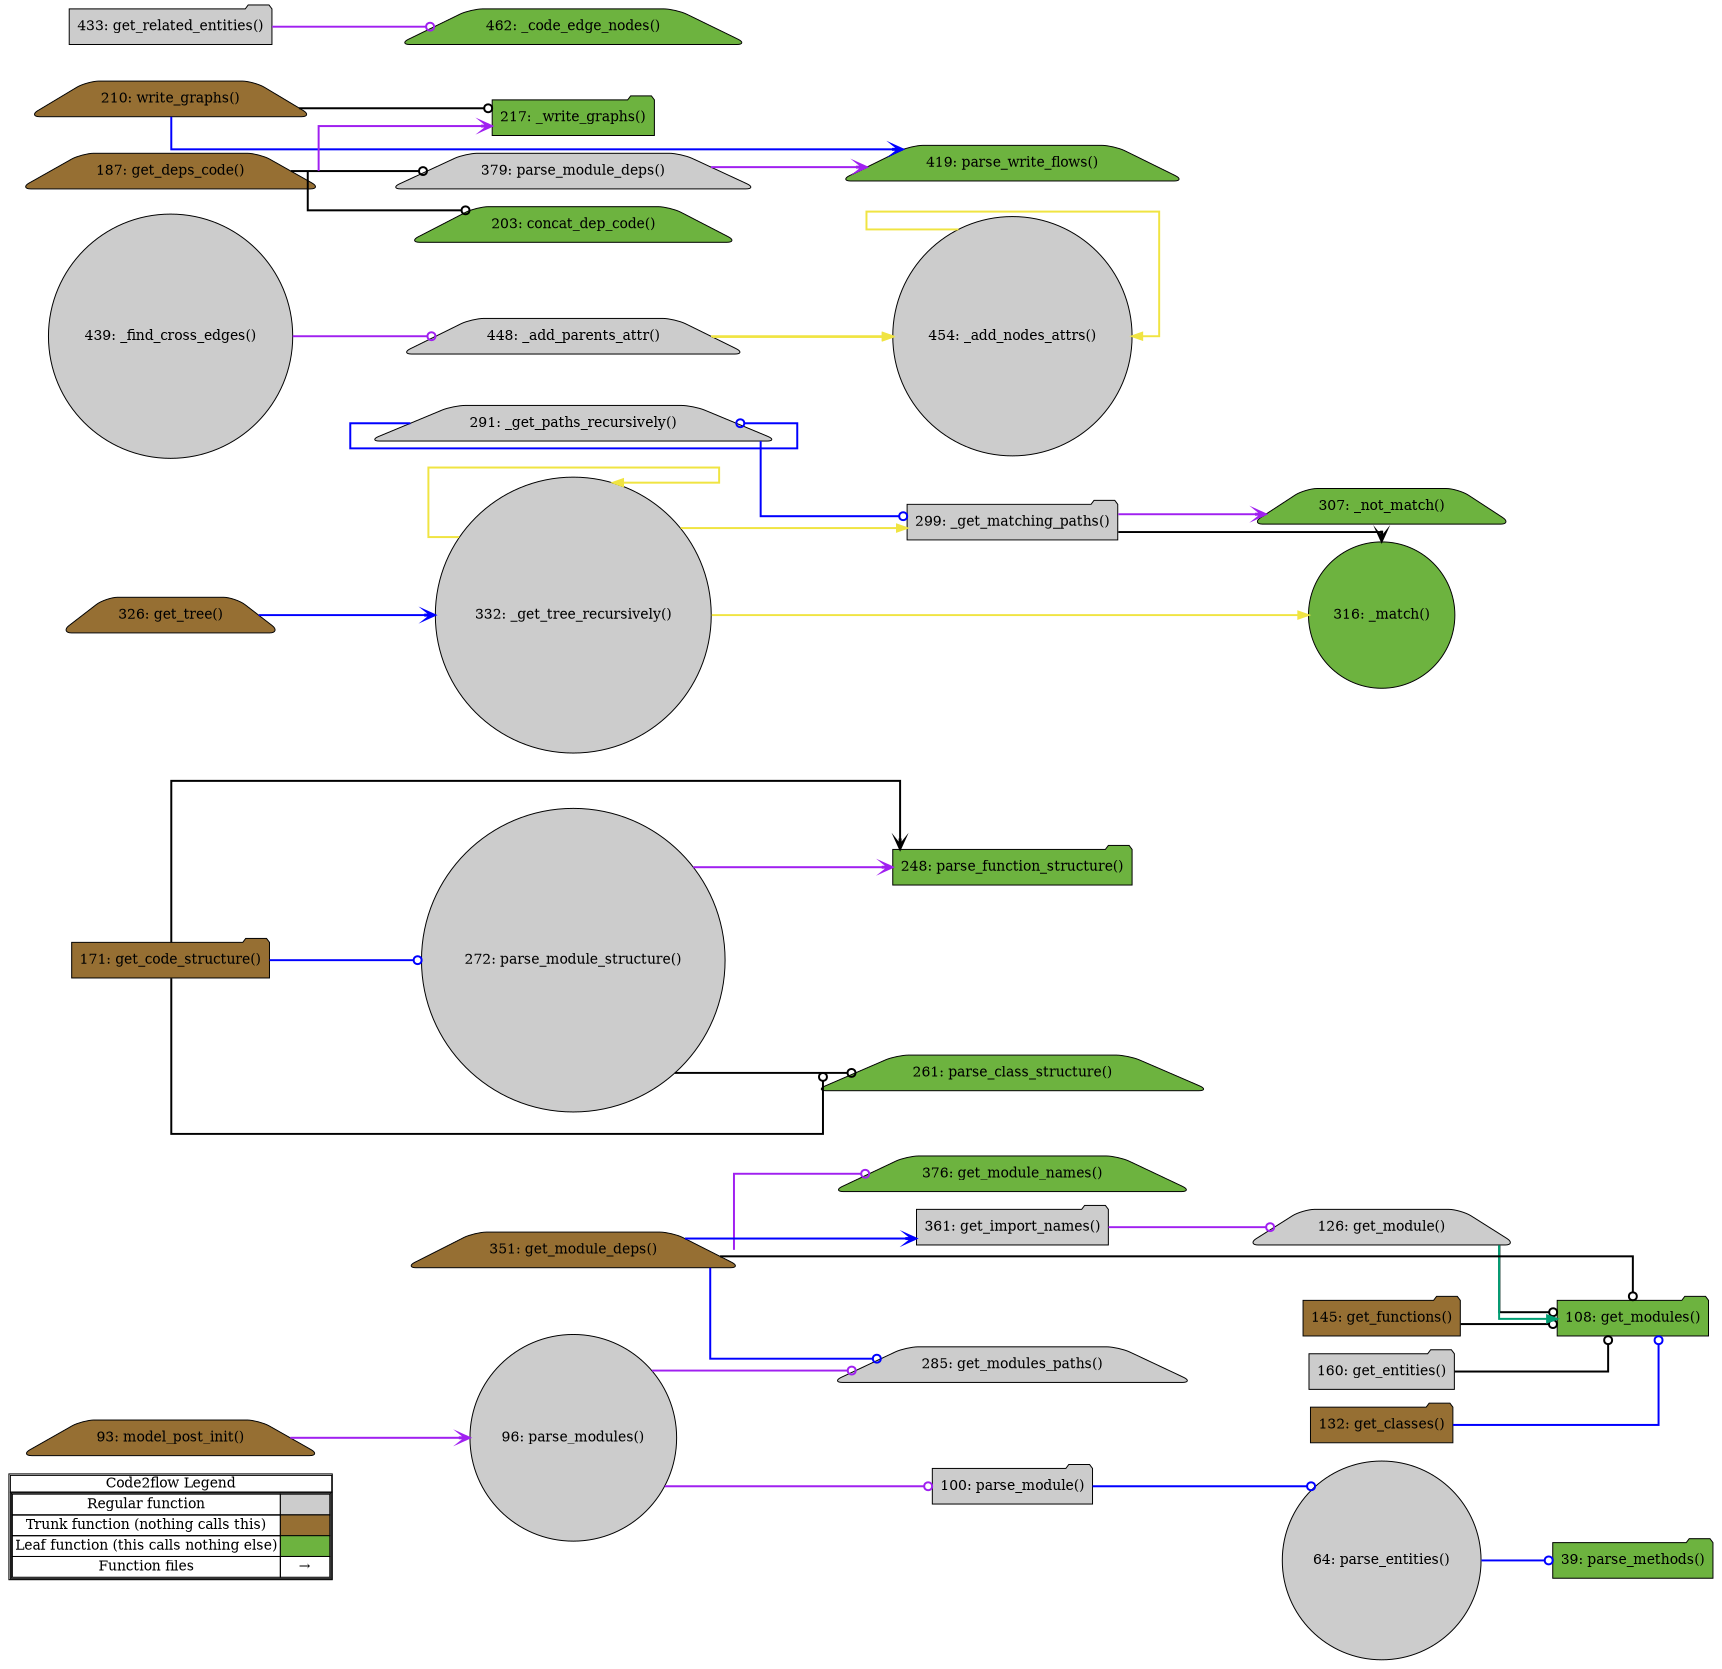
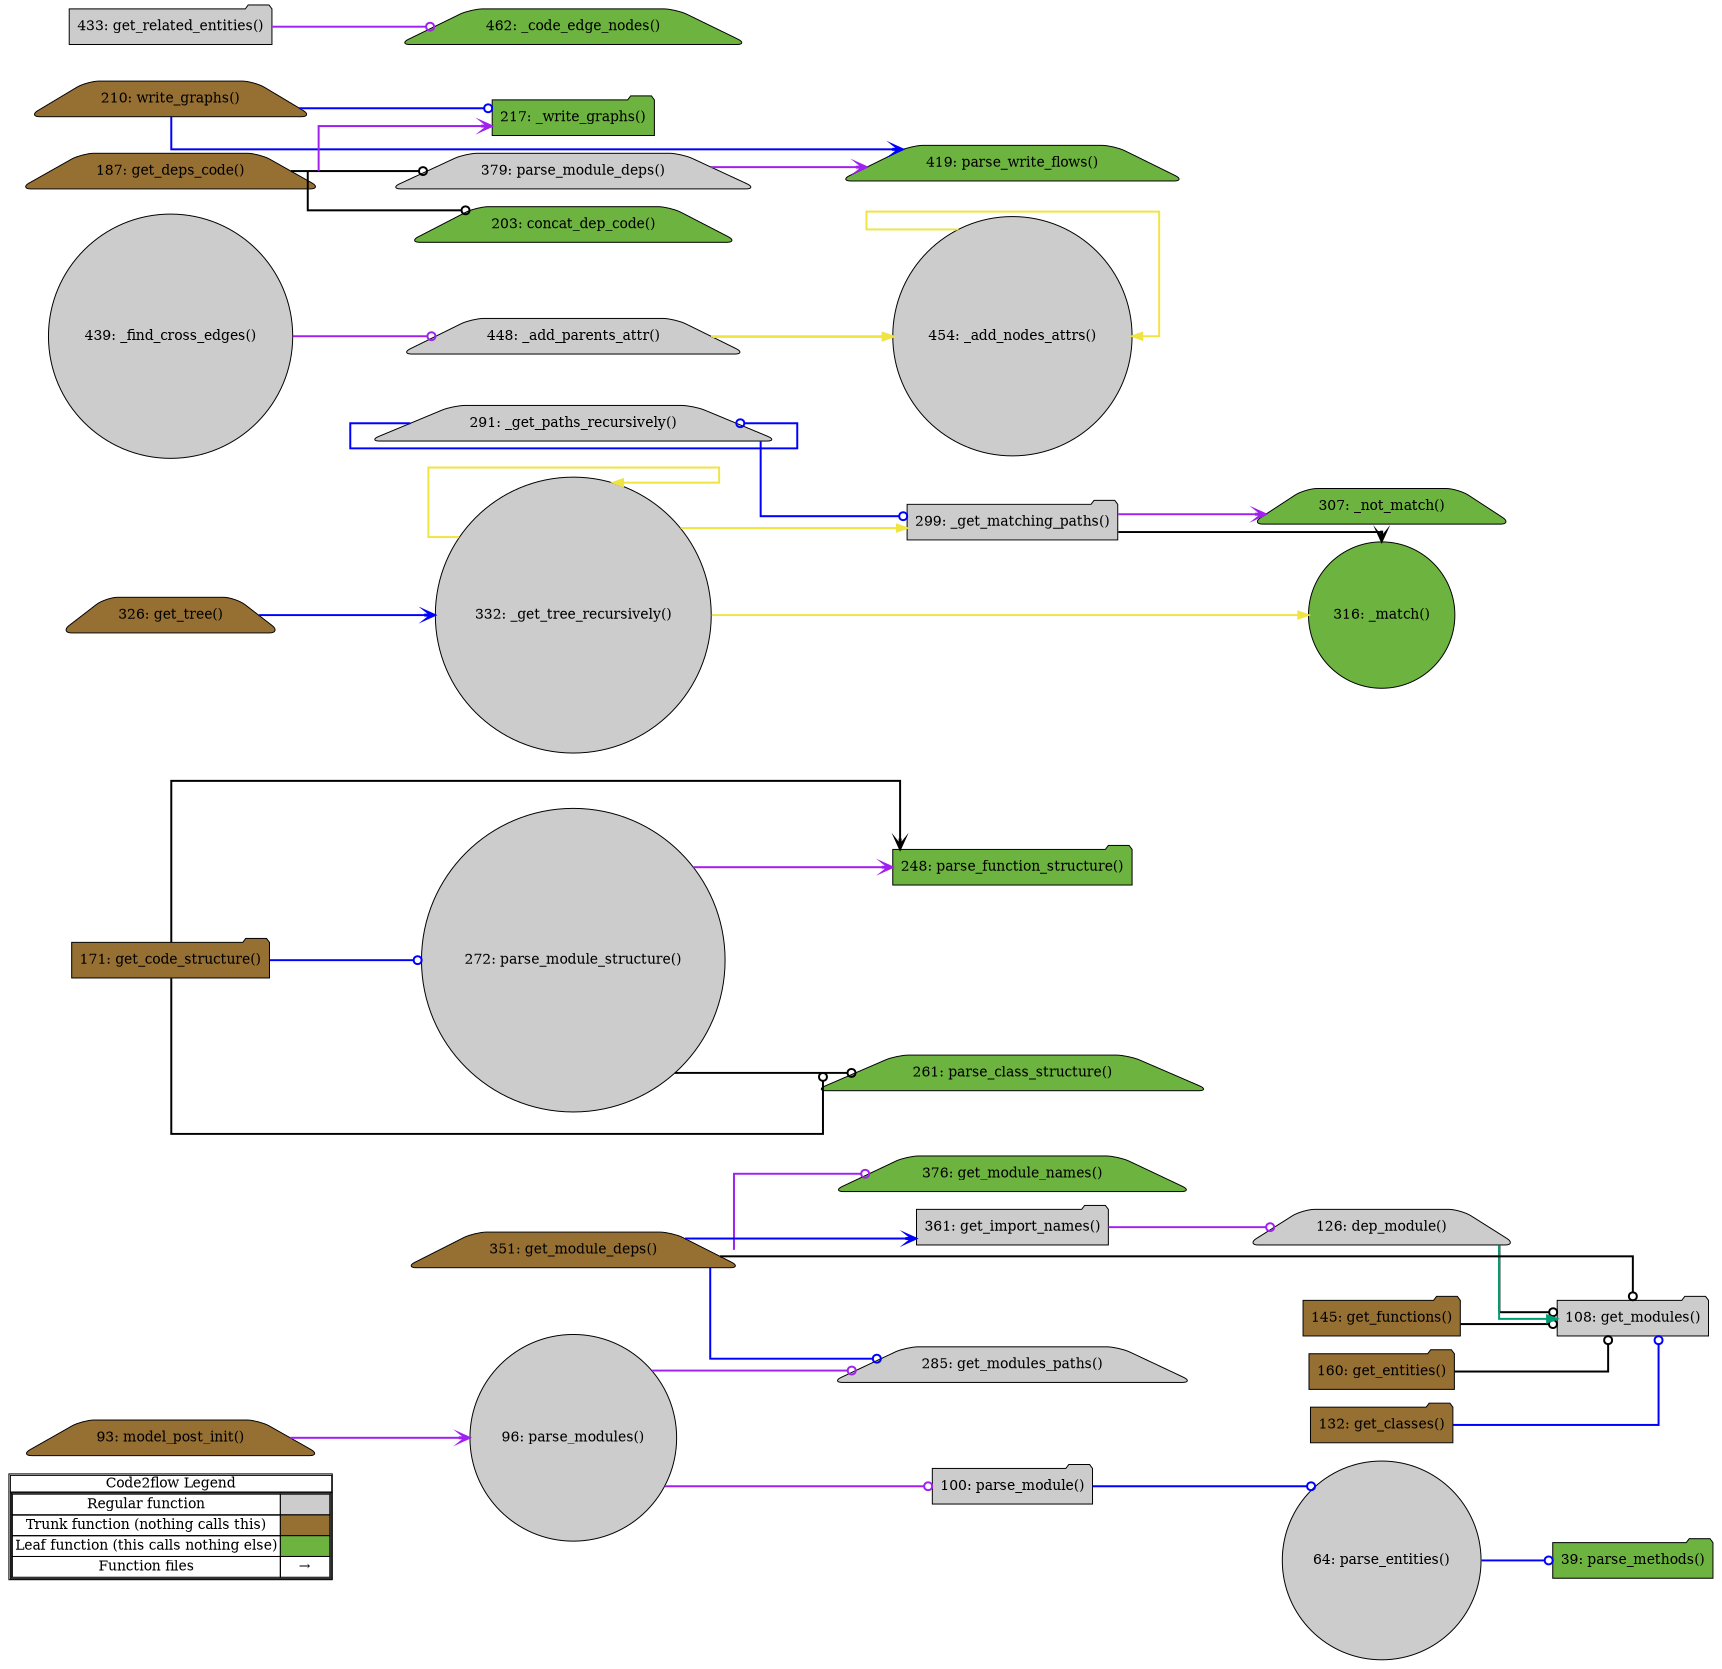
edge "210: write_graphs()" -> "217: _write_graphs()": color black -> blue
node "126: get_module()": label "126: get_module()" -> "126: dep_module()"
node "108: get_modules()": fillcolor #6db33f -> #cccccc
node "160: get_entities()": fillcolor #cccccc -> #966f33
